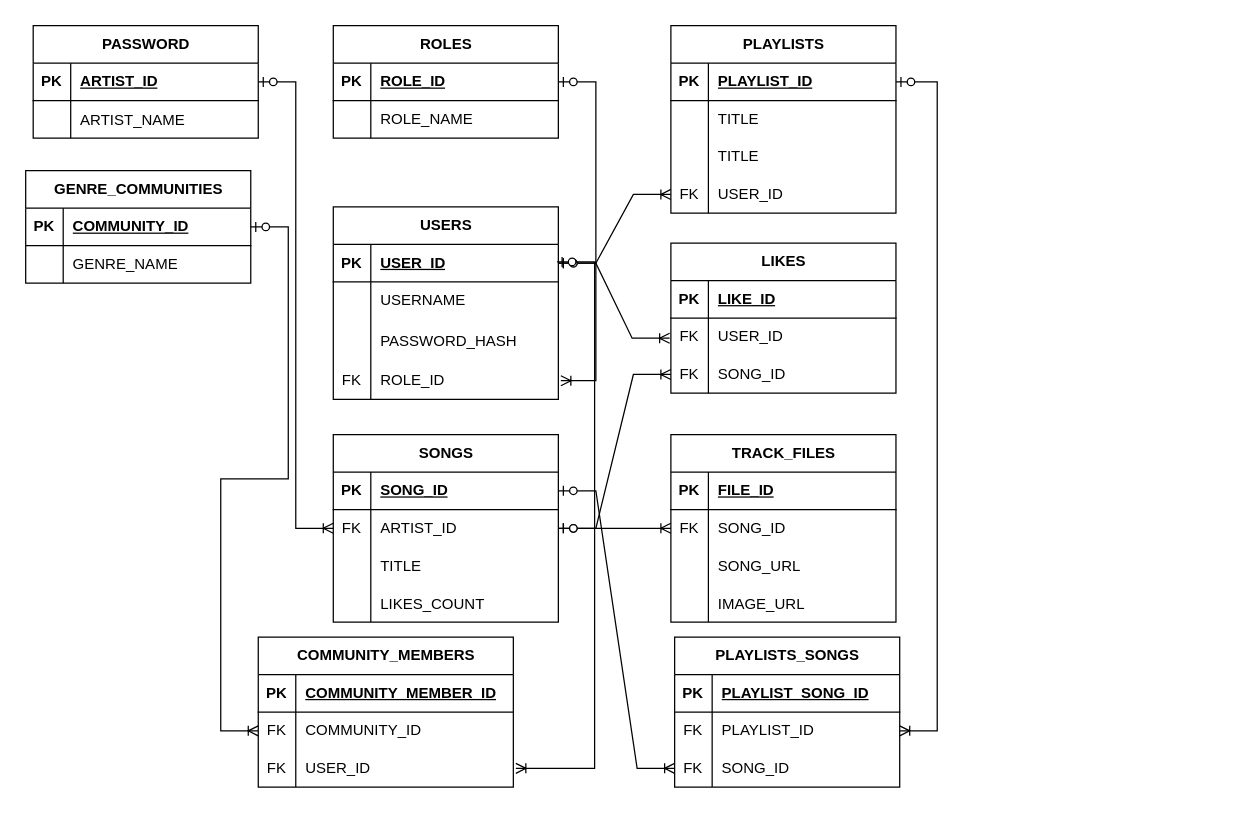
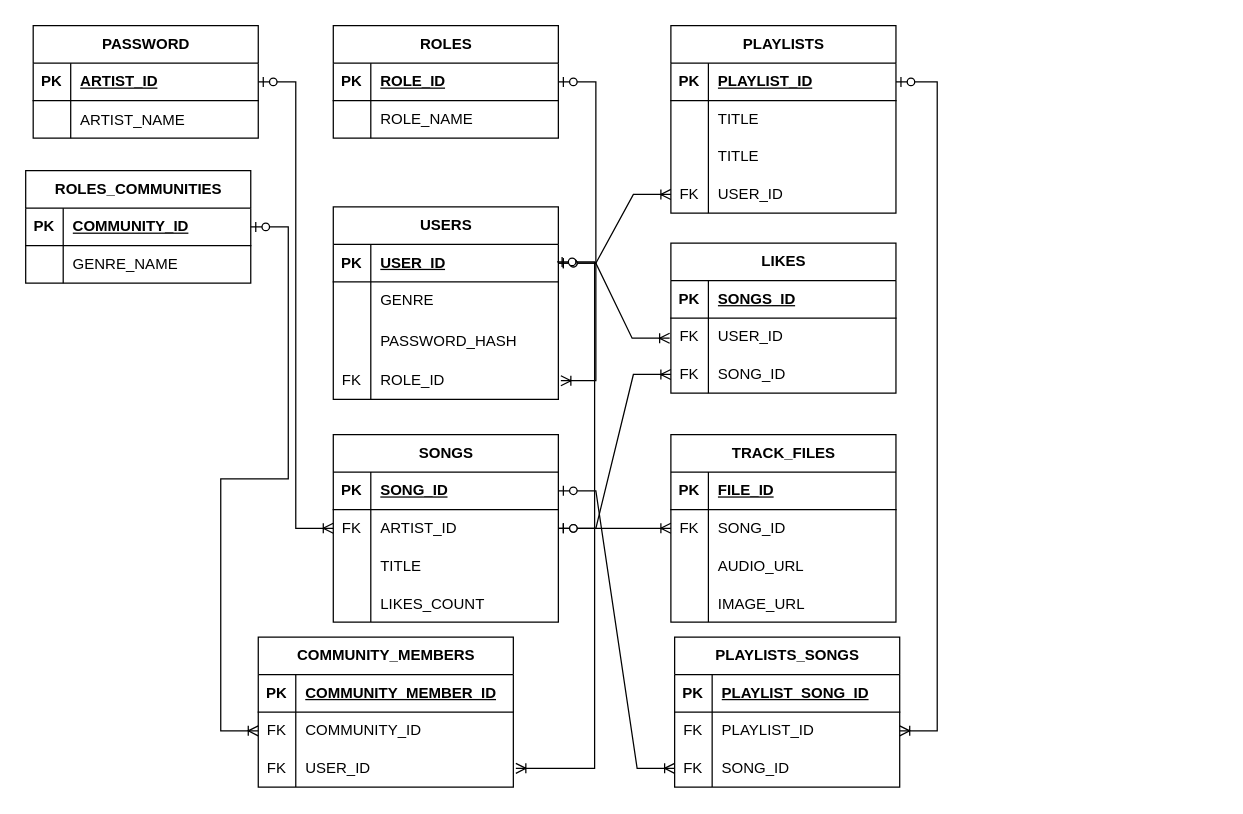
node "GENRE_COMMUNITIES": label "GENRE_COMMUNITIES" -> "ROLES_COMMUNITIES"
node "LIKE_ID": label "LIKE_ID" -> "SONGS_ID"
node "USERNAME": label "USERNAME" -> "GENRE"
node "SONG_URL": label "SONG_URL" -> "AUDIO_URL"
